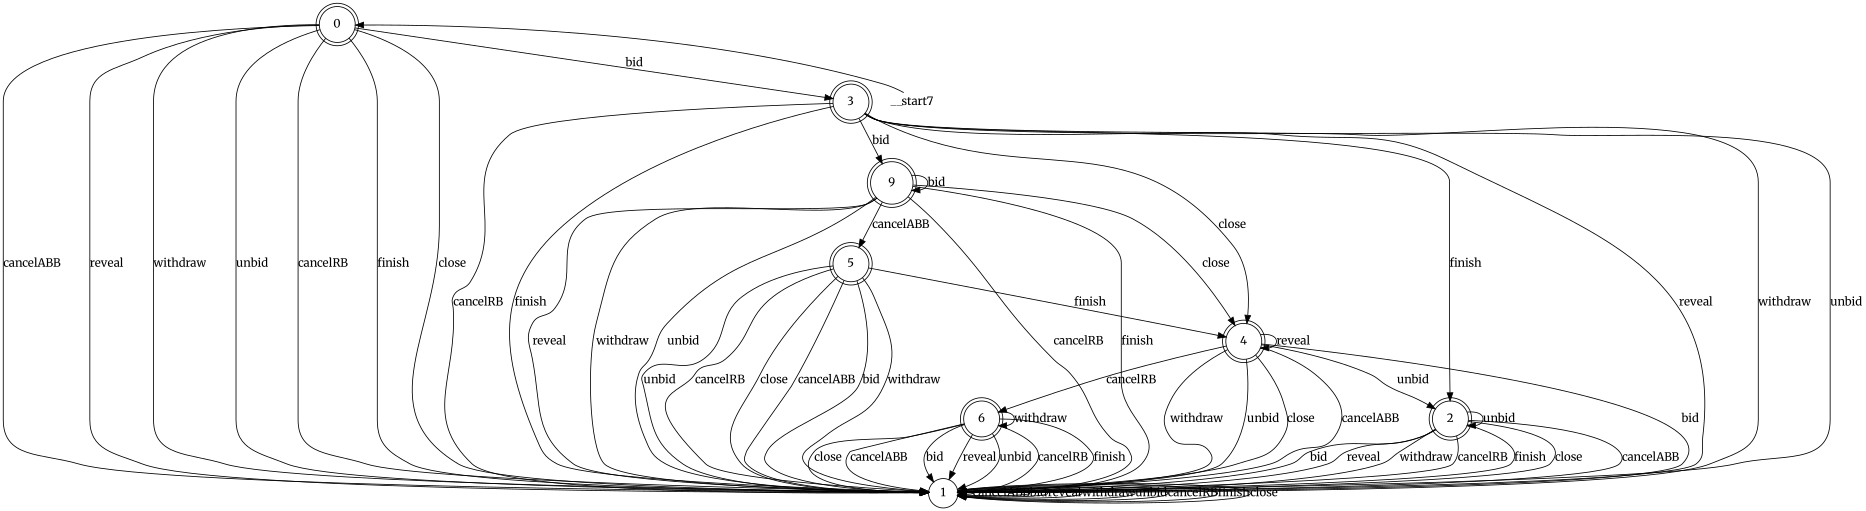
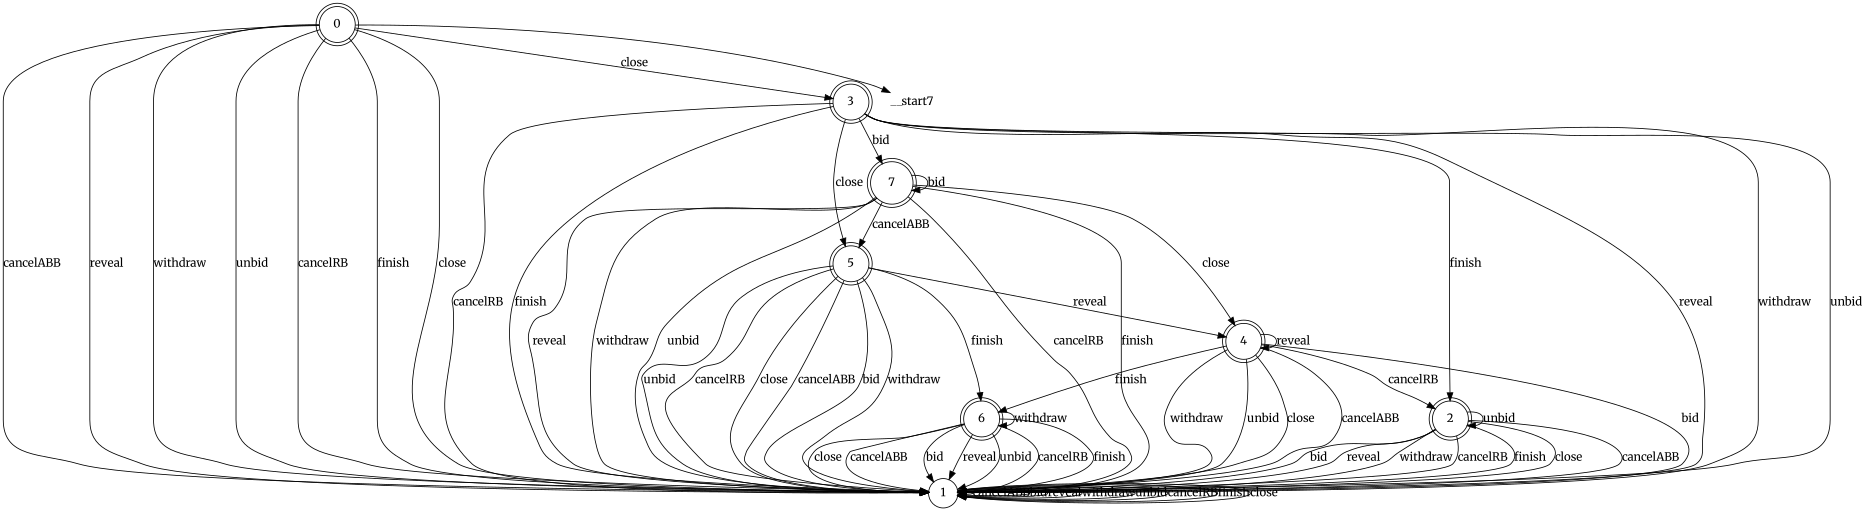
edge "__start7" -> "0": reversed
edge "0" -> "3": label "bid" -> "close"
edge "3" -> "4": now "3" -> "5"
node "9": label "9" -> "7"
edge "5" -> "4": label "finish" -> "reveal"
edge "5" -> "6": added, label "finish"
edge "4" -> "6": label "cancelRB" -> "finish"
edge "4" -> "2": label "unbid" -> "cancelRB"
